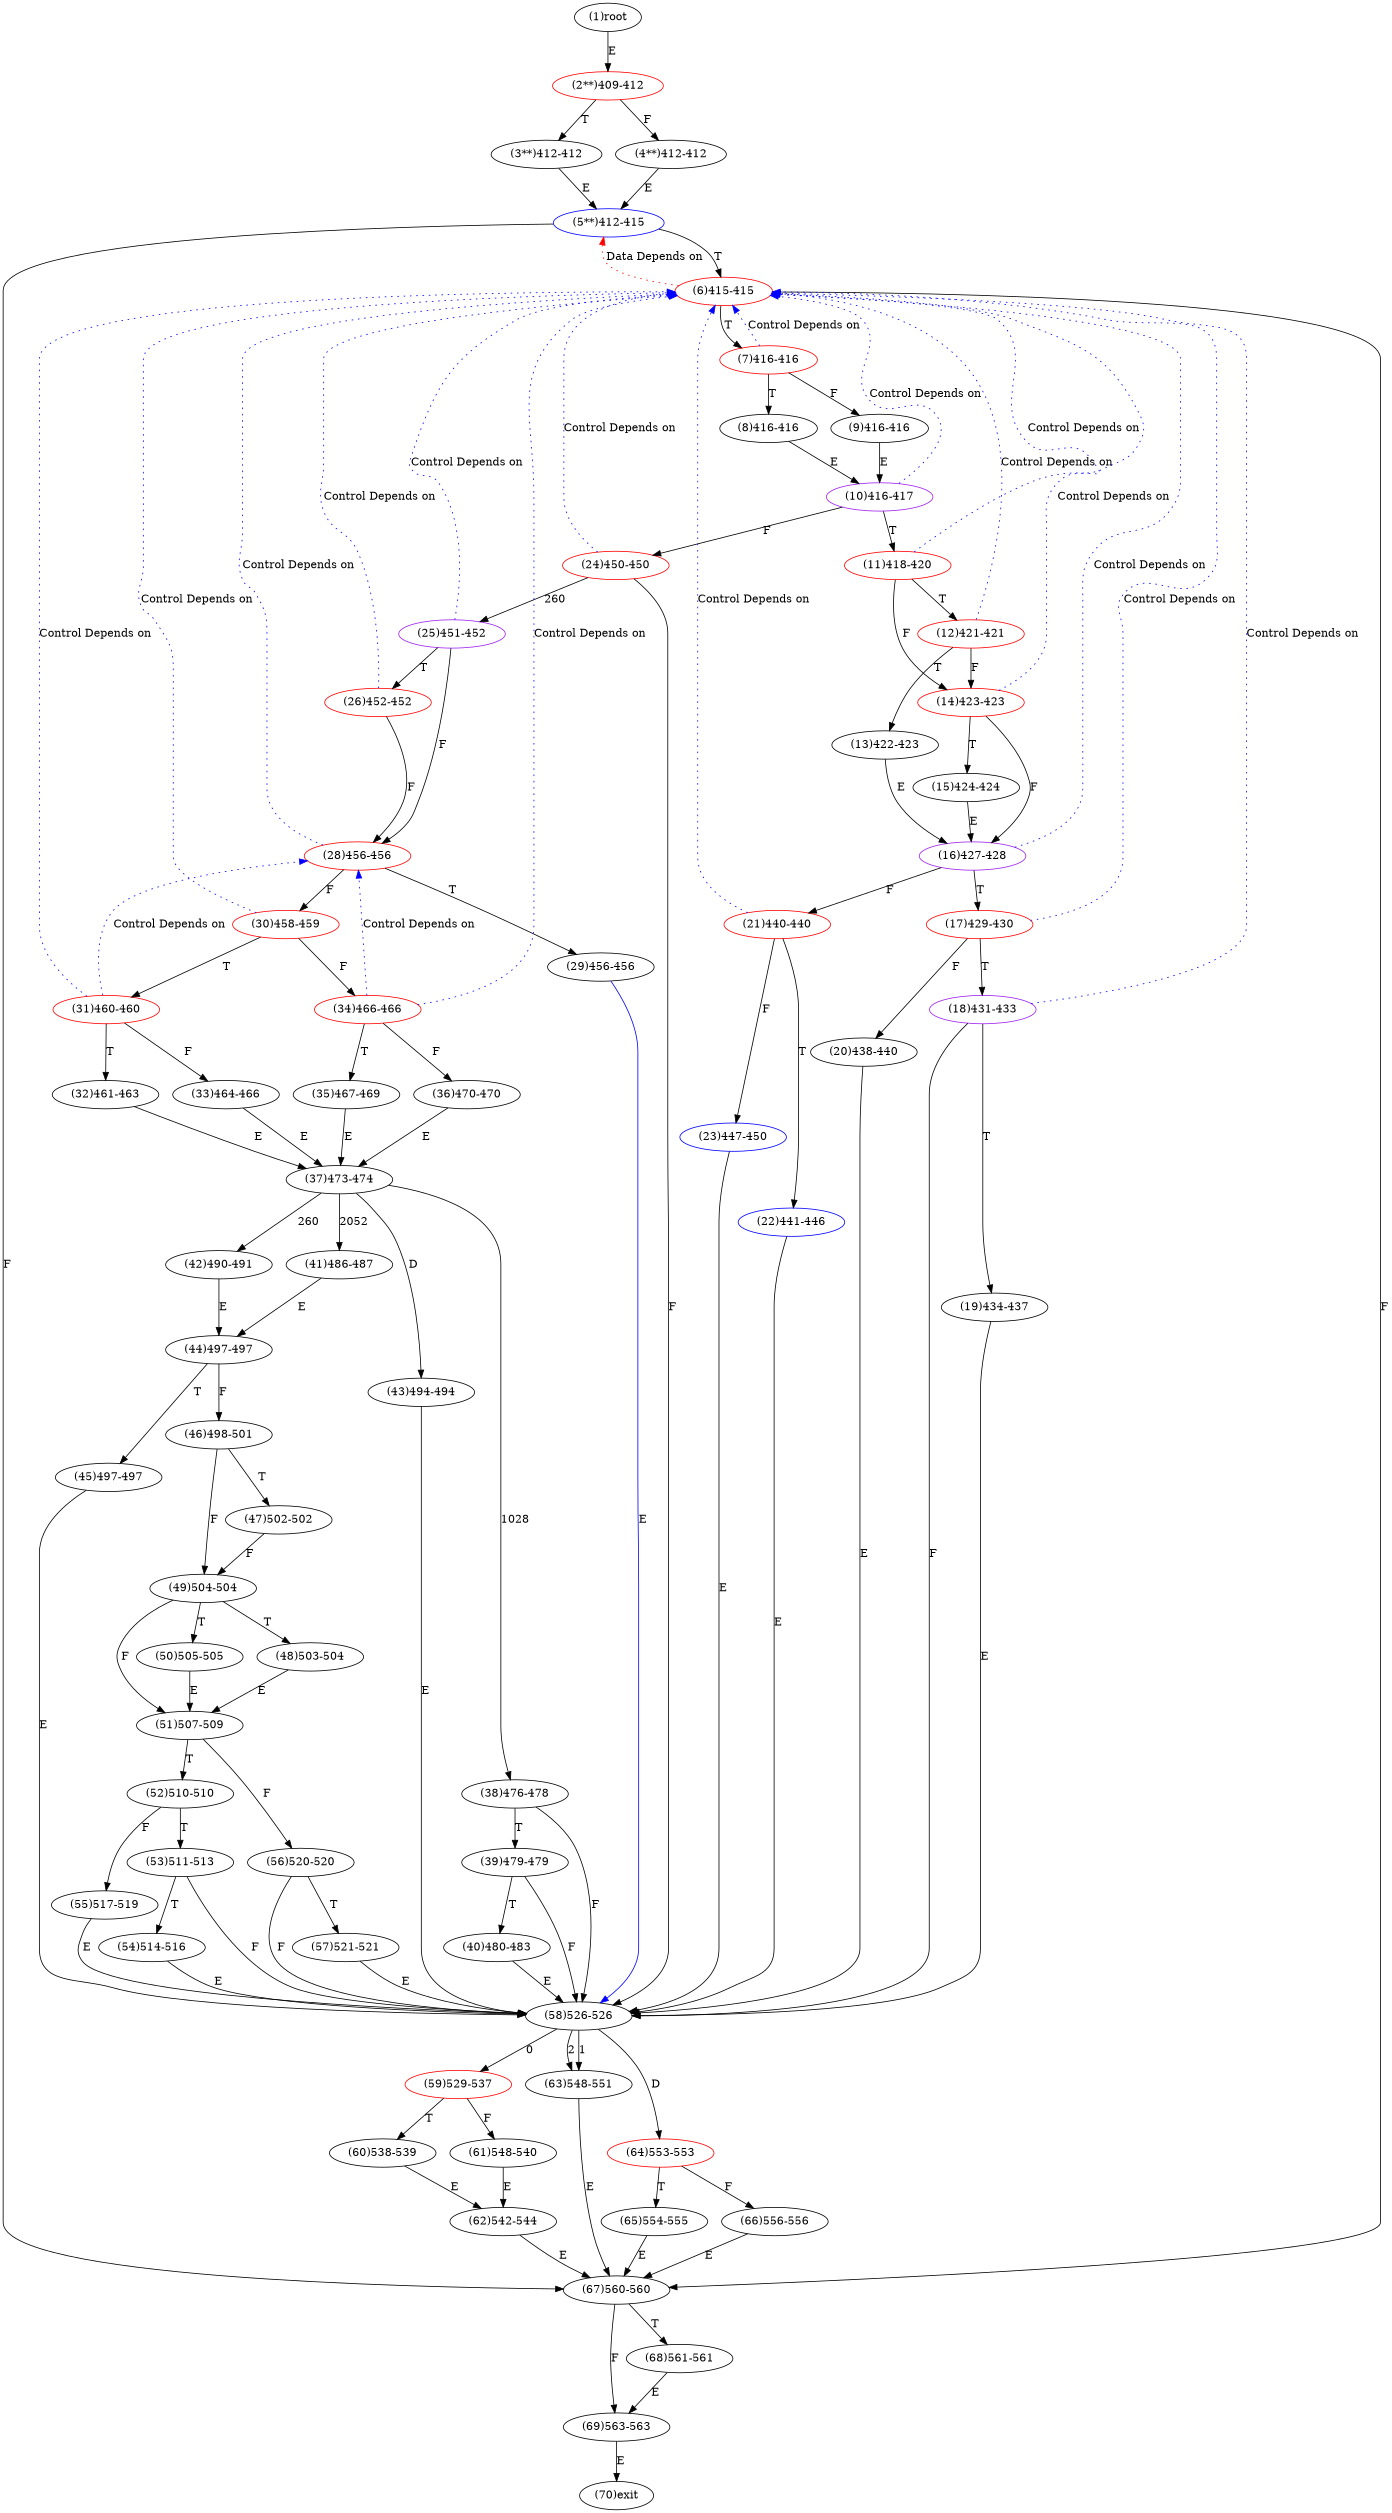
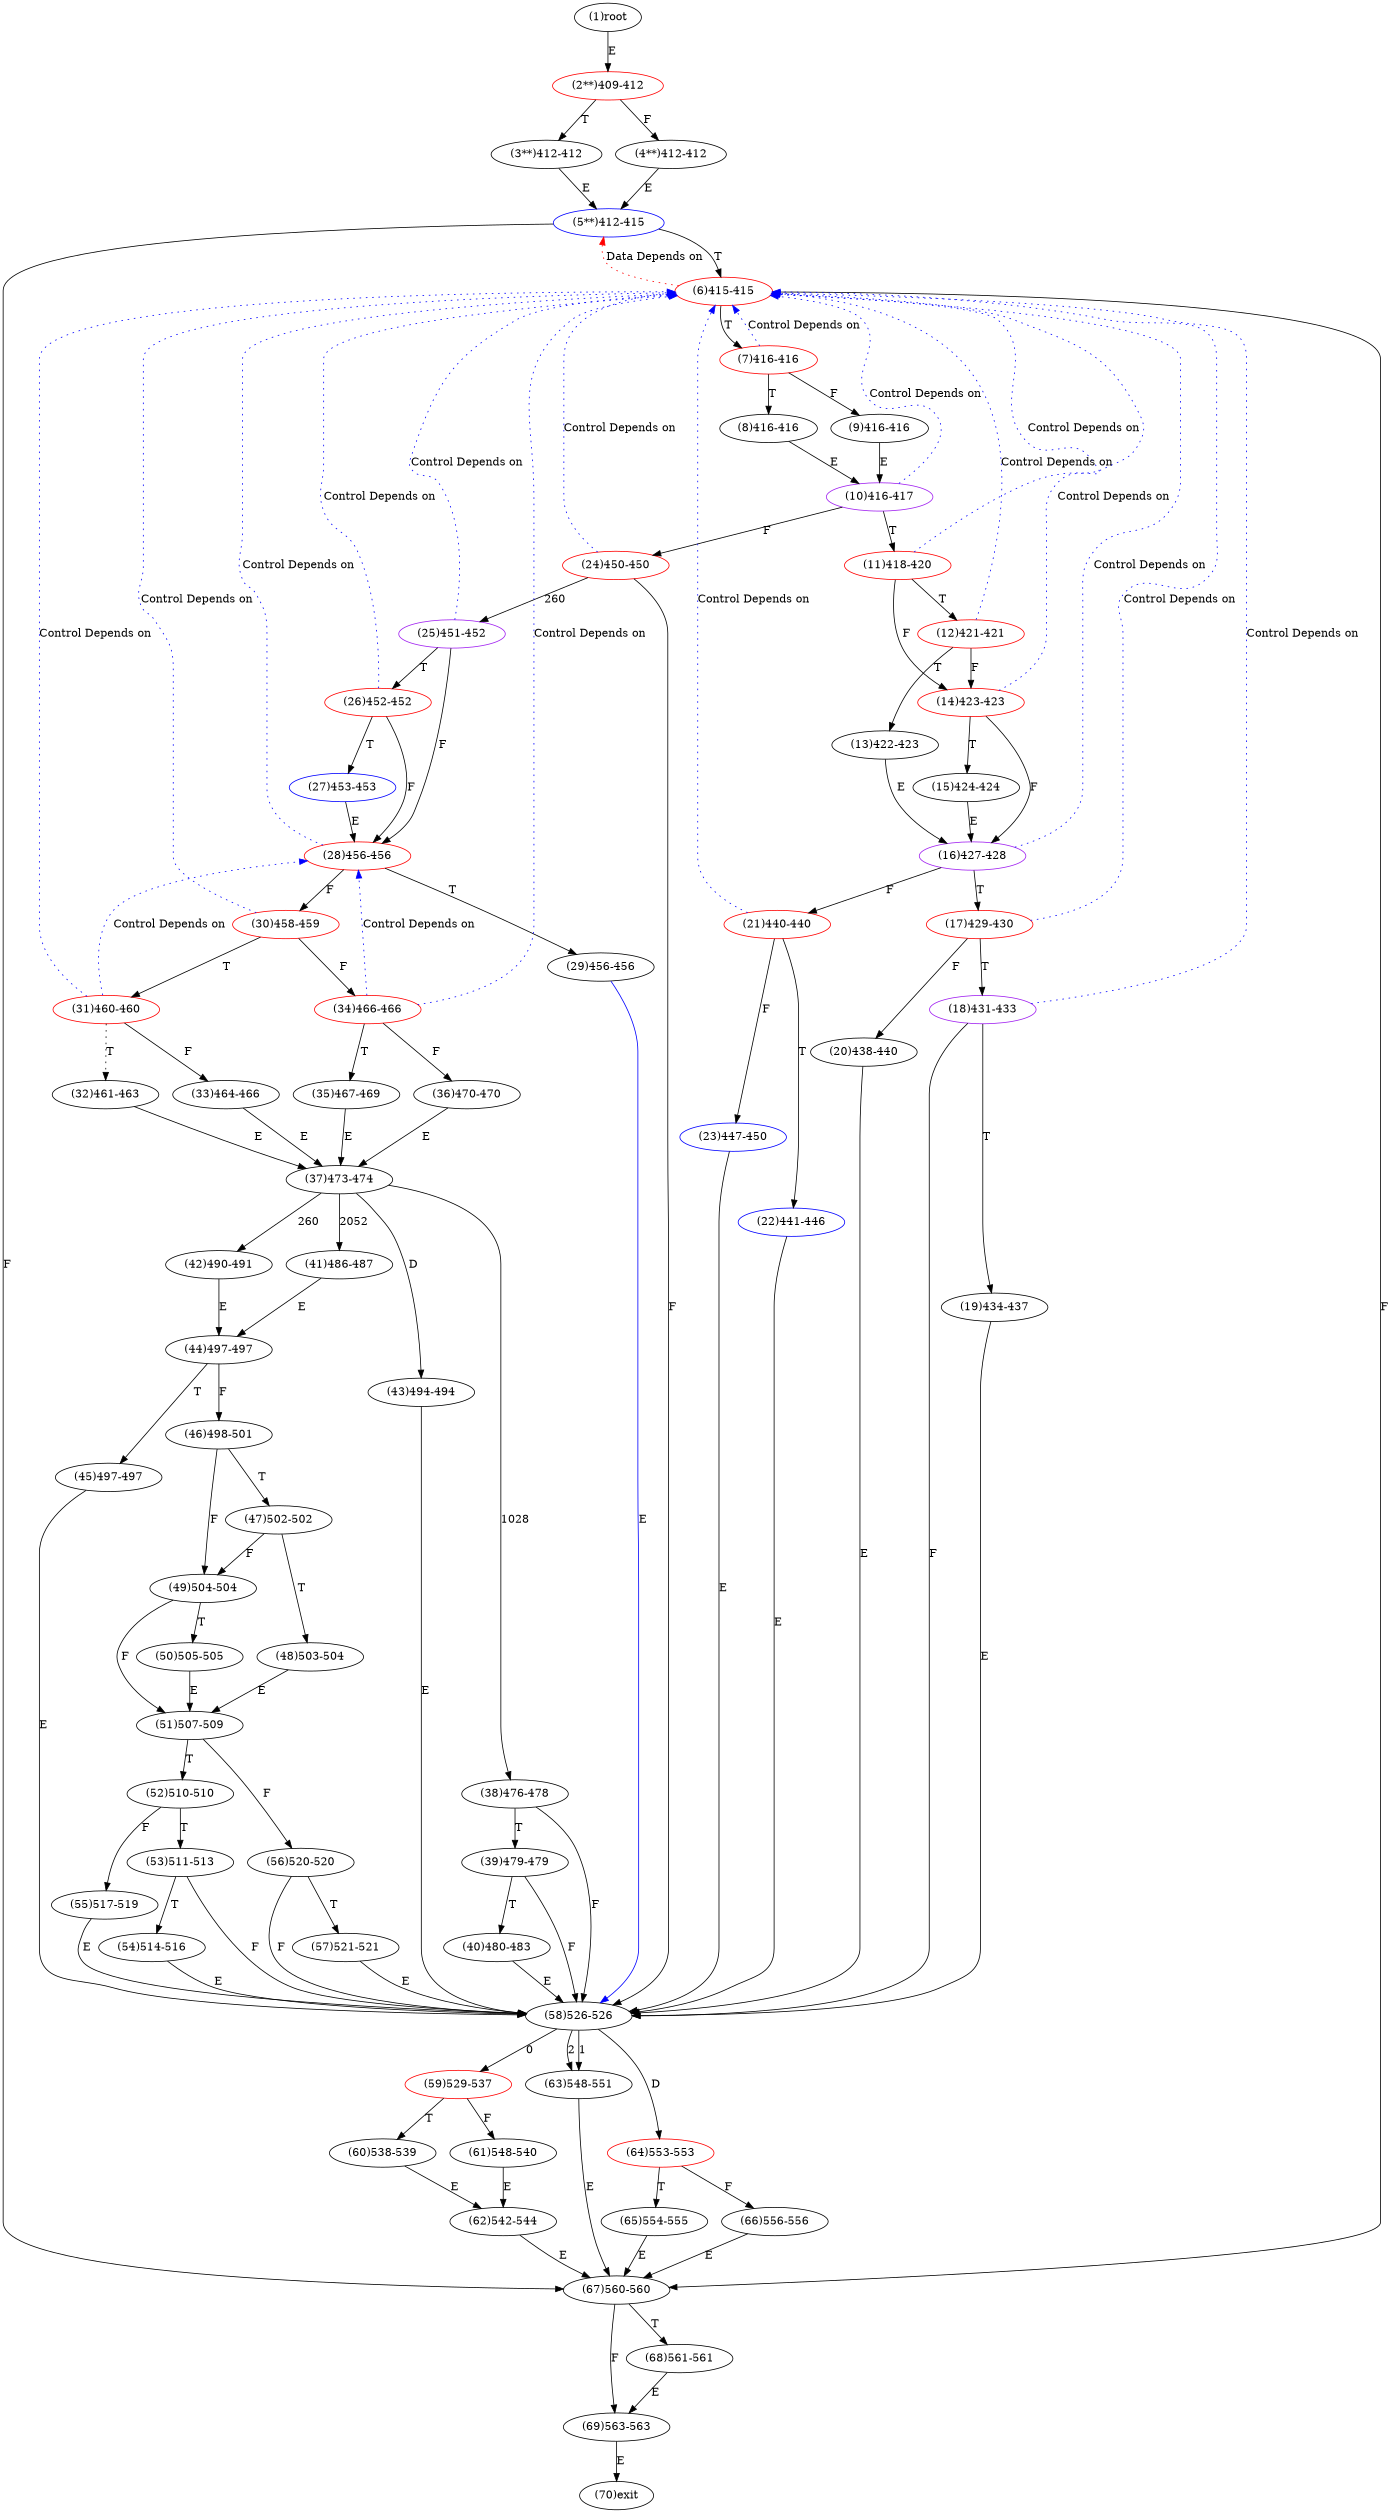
node "(27)453-453": added
edge "(31)460-460" -> "(32)461-463": style solid -> dotted
edge "(49)504-504" -> "(48)503-504": now "(47)502-502" -> "(48)503-504"
